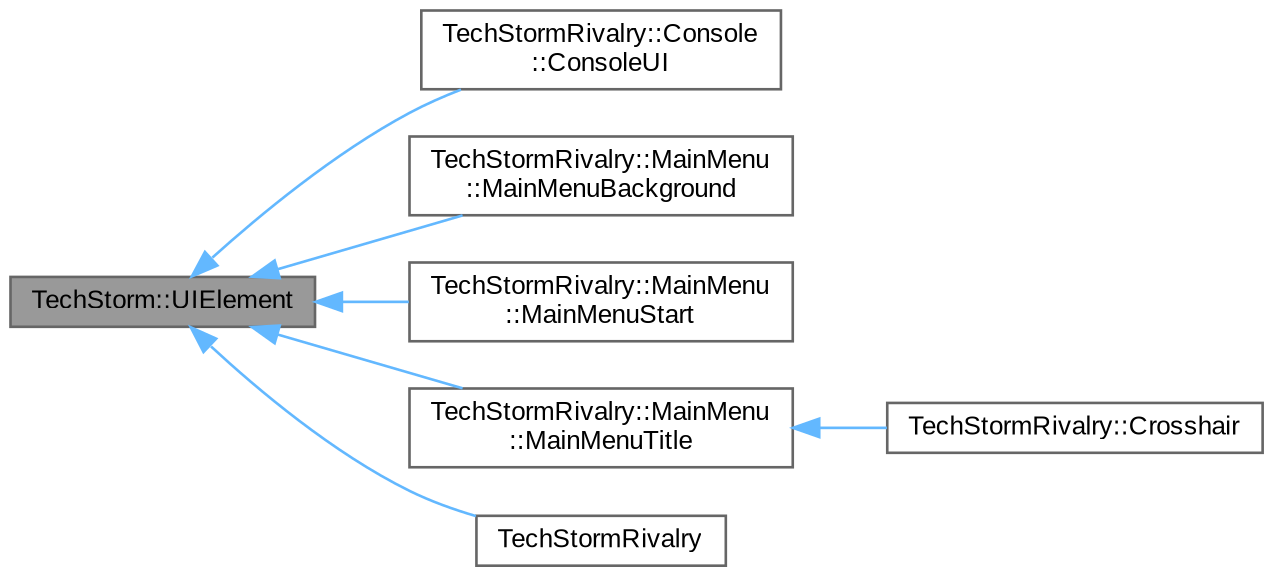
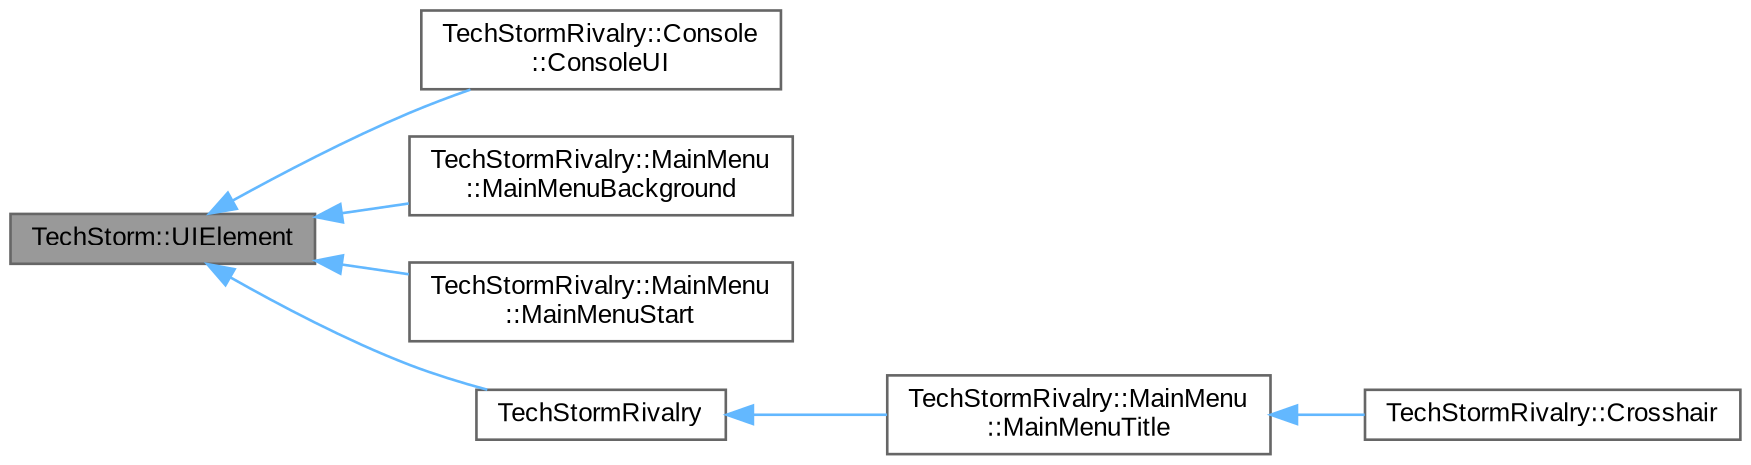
edge "TechStormRivalry::MainMenu ::MainMenuTitle" -> "TechStorm::UIElement": now "TechStormRivalry::MainMenu ::MainMenuTitle" -> "TechStormRivalry"
